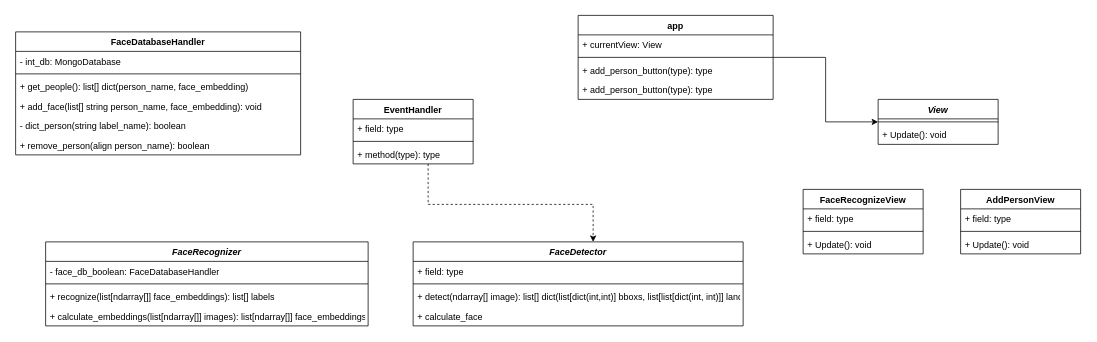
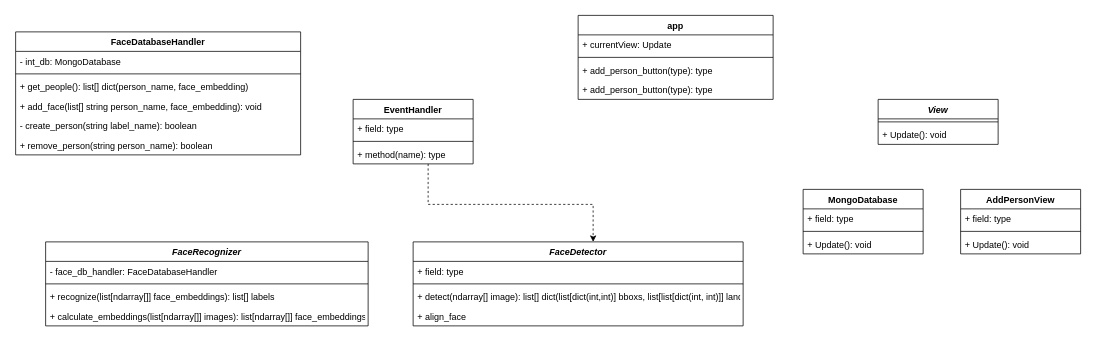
node "+ currentView: View": label "+ currentView: View" -> "+ currentView: Update"
edge "app" -> "View": removed
node "- dict_person(string label_name): boolean": label "- dict_person(string label_name): boolean" -> "- create_person(string label_name): boolean"
node "+ remove_person(align person_name): boolean": label "+ remove_person(align person_name): boolean" -> "+ remove_person(string person_name): boolean"
node "+ method(type): type": label "+ method(type): type" -> "+ method(name): type"
node "FaceRecognizeView": label "FaceRecognizeView" -> "MongoDatabase"
node "- face_db_boolean: FaceDatabaseHandler": label "- face_db_boolean: FaceDatabaseHandler" -> "- face_db_handler: FaceDatabaseHandler"
node "+ calculate_face": label "+ calculate_face" -> "+ align_face"
